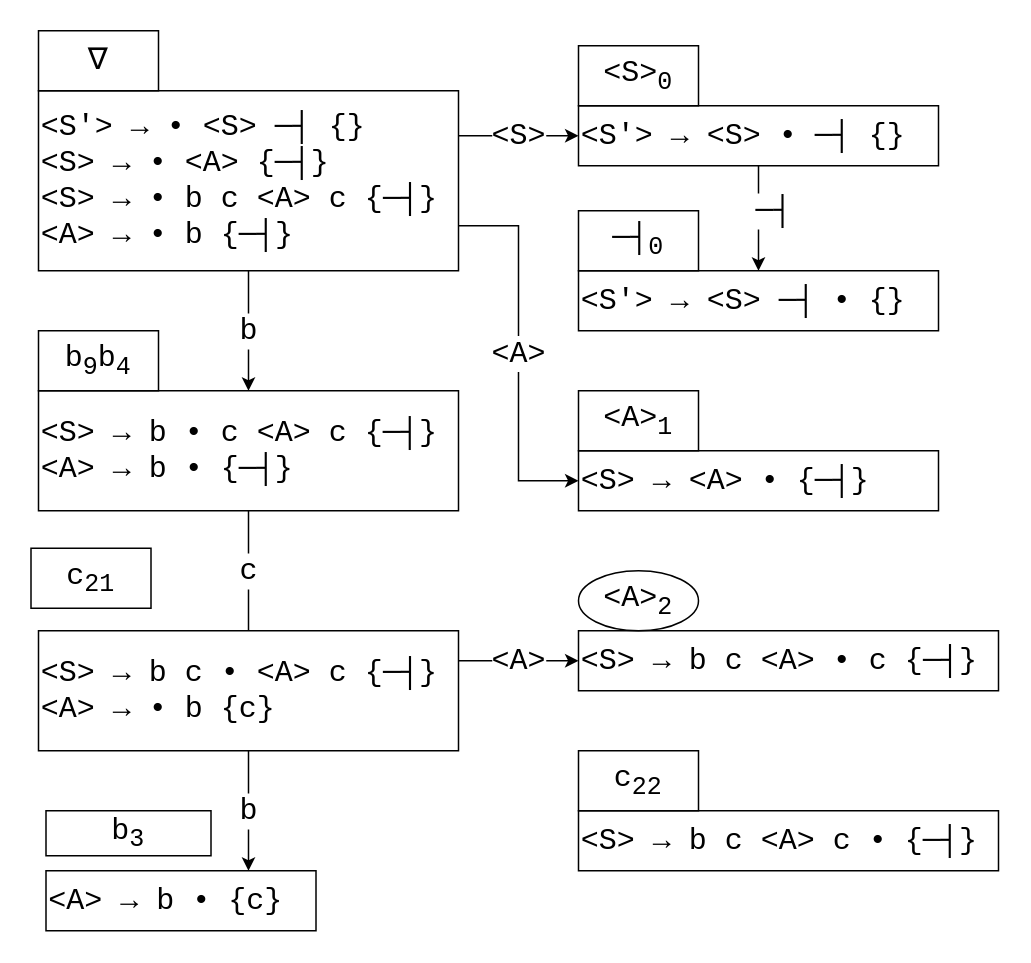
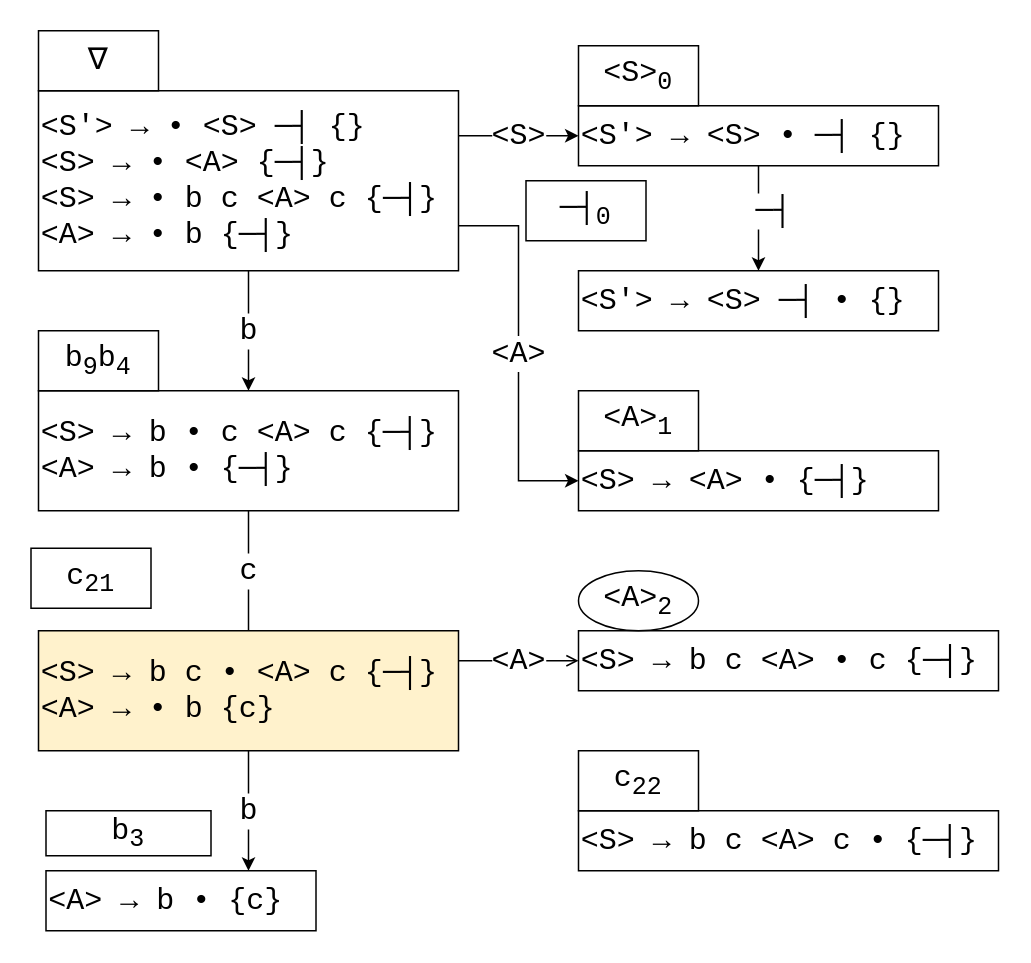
node "─┤0": moved (638, 241) -> (586, 211)
edge "<S> → b c • <A> c {─┤} <A> → • b {c}" -> "<S> → b c <A> • c {─┤}": arrowhead classic -> open
node "<S> → b c • <A> c {─┤} <A> → • b {c}": fillcolor #ffffff -> #fff2cc
